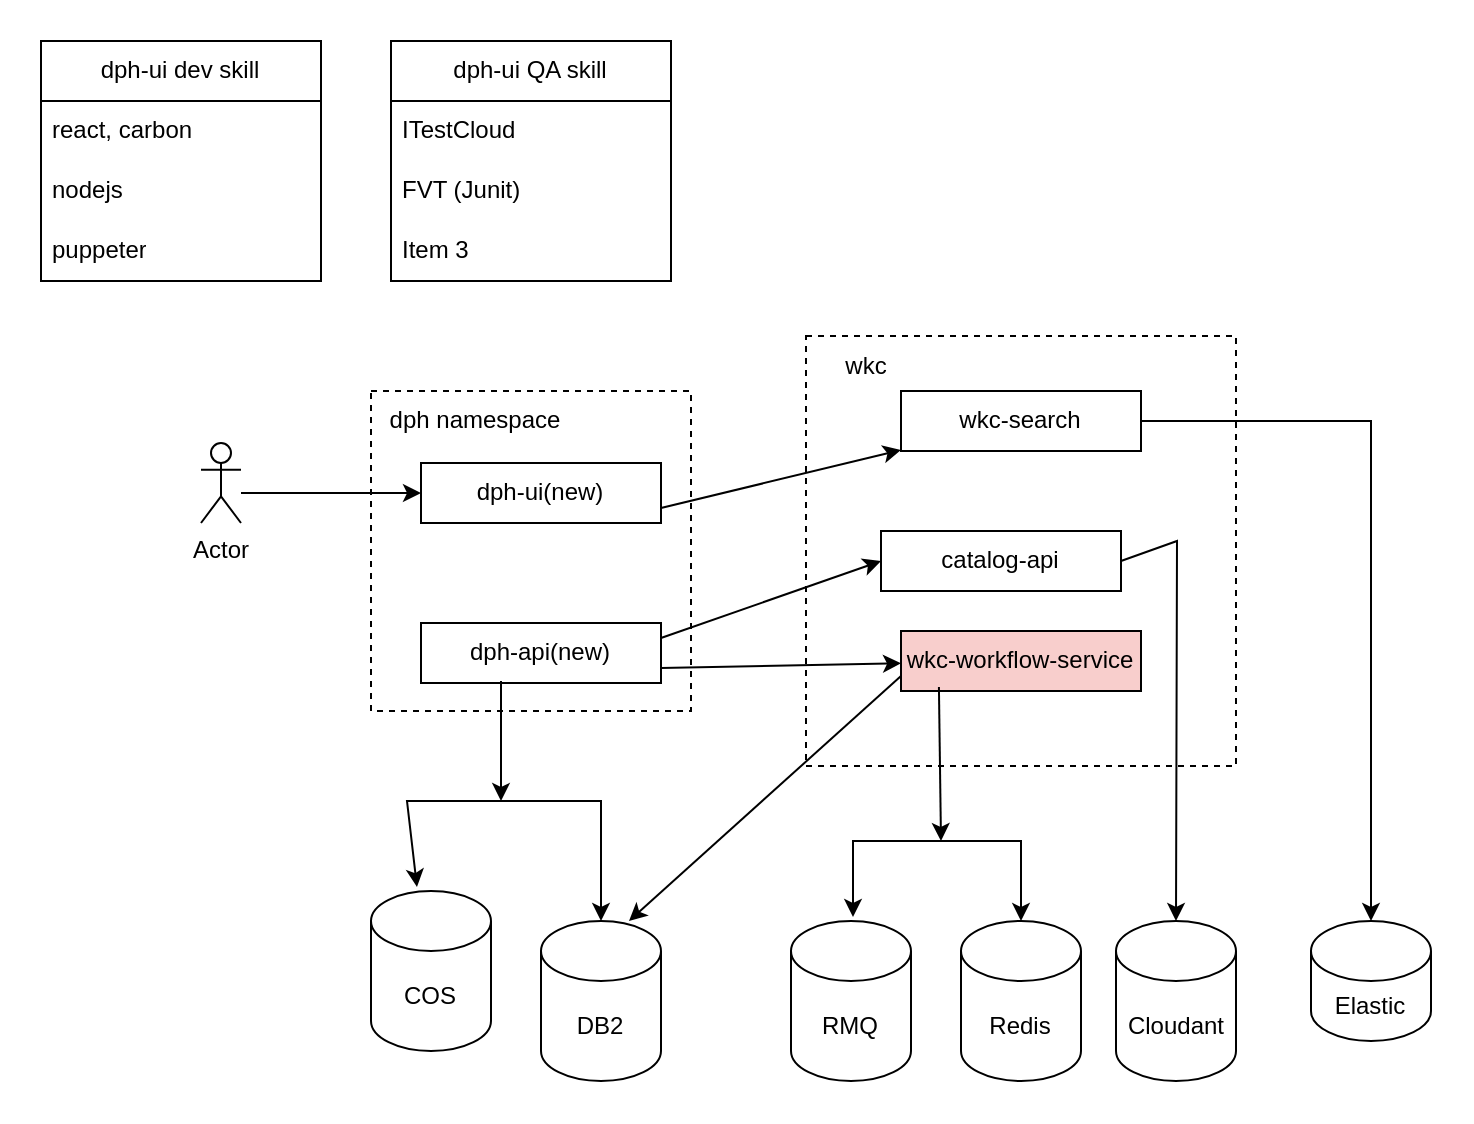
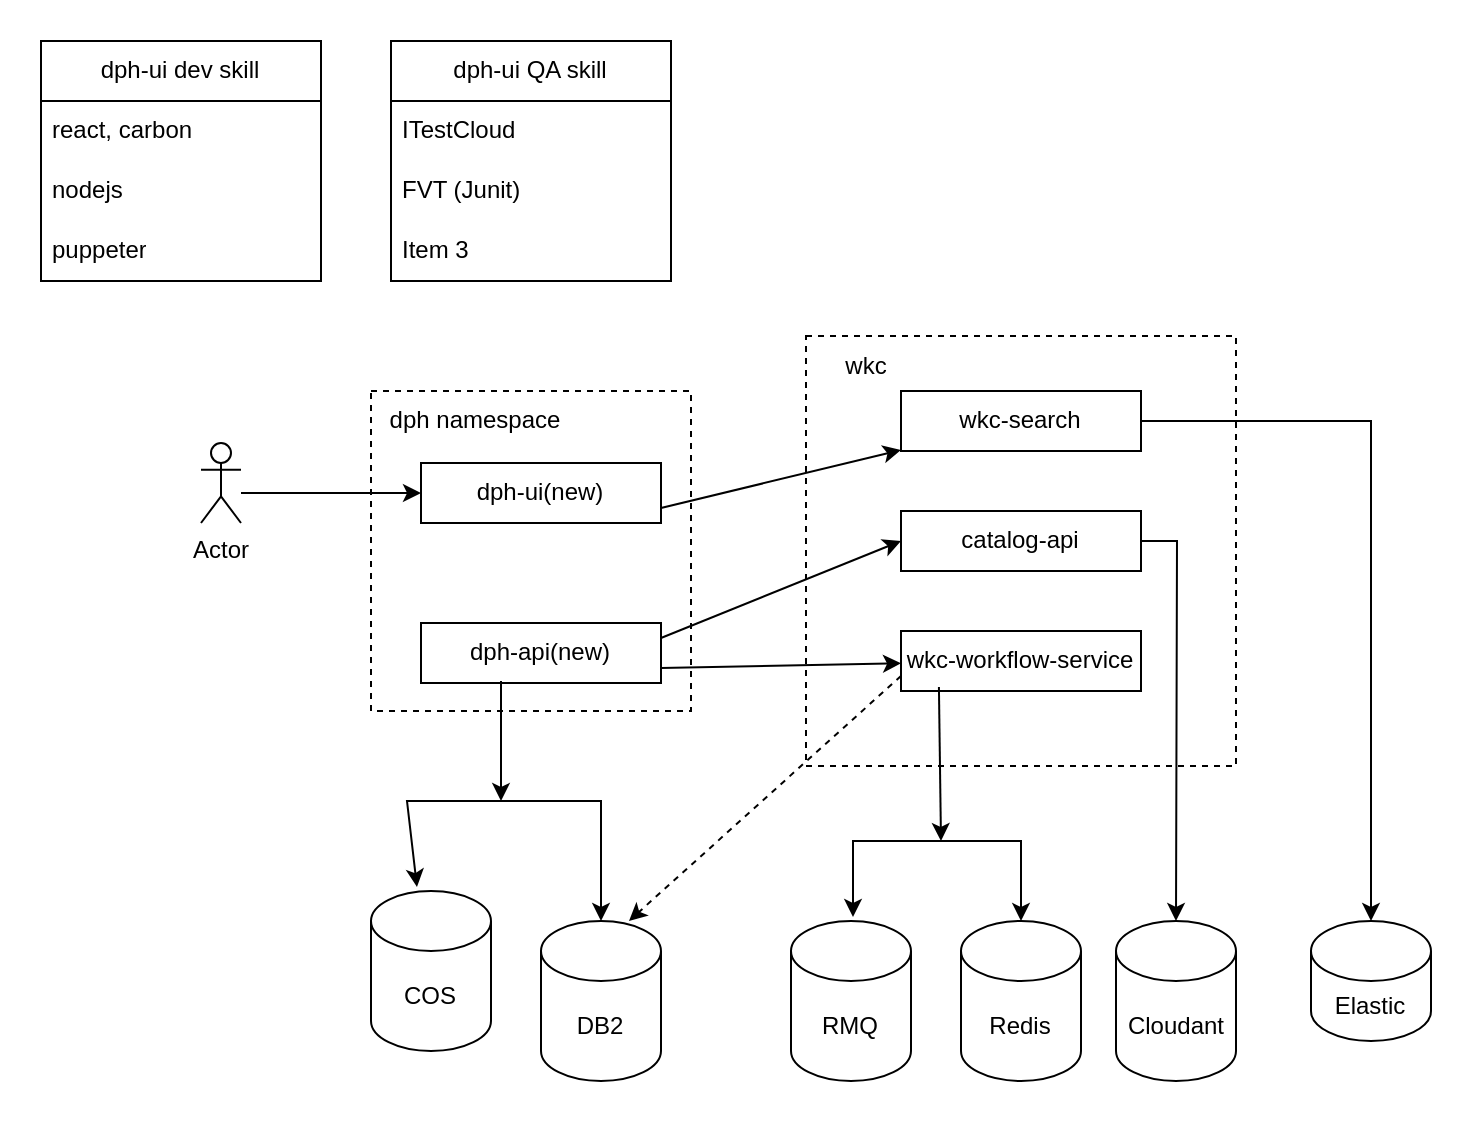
node "catalog-api": moved (1001, 561) -> (1021, 541)
node "wkc-workflow-service": fillcolor #f8cecc -> #ffffff
edge "wkc-workflow-service" -> "DB2": style solid -> dashed
